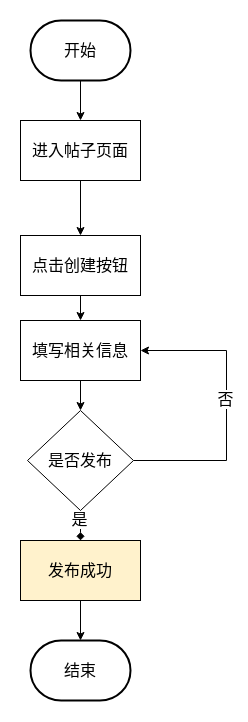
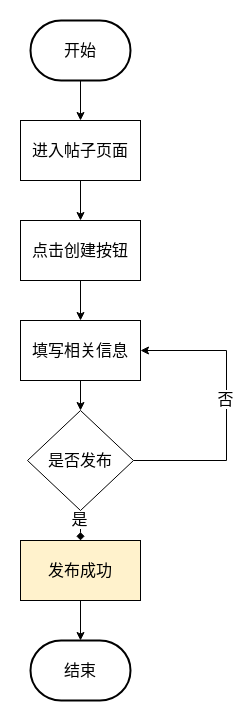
node "点击创建按钮": moved (81, 266) -> (81, 251)
